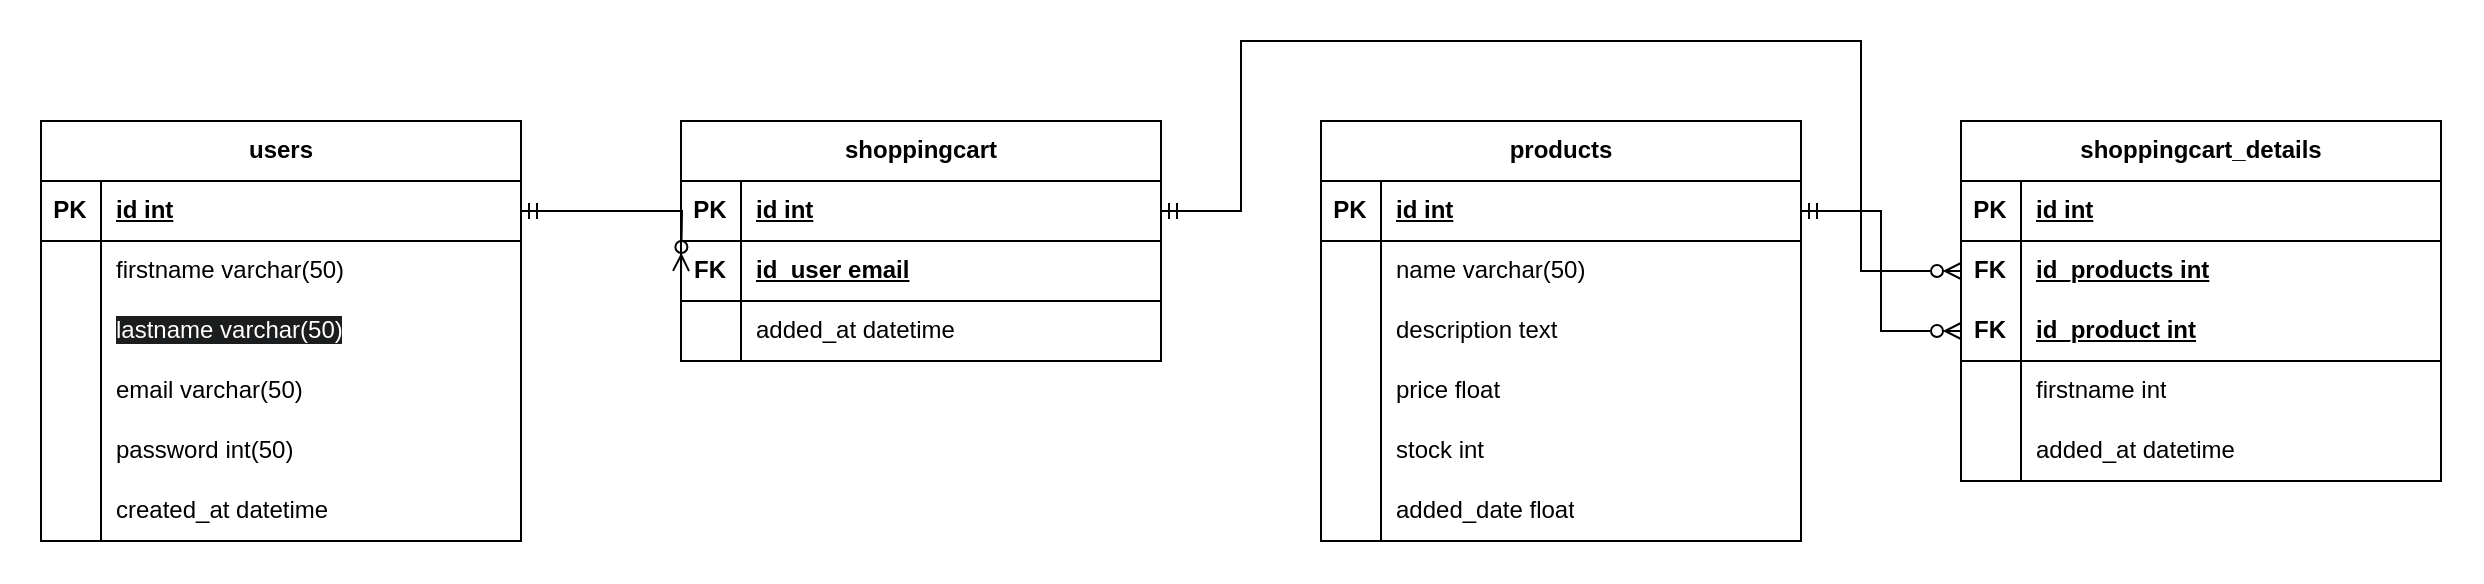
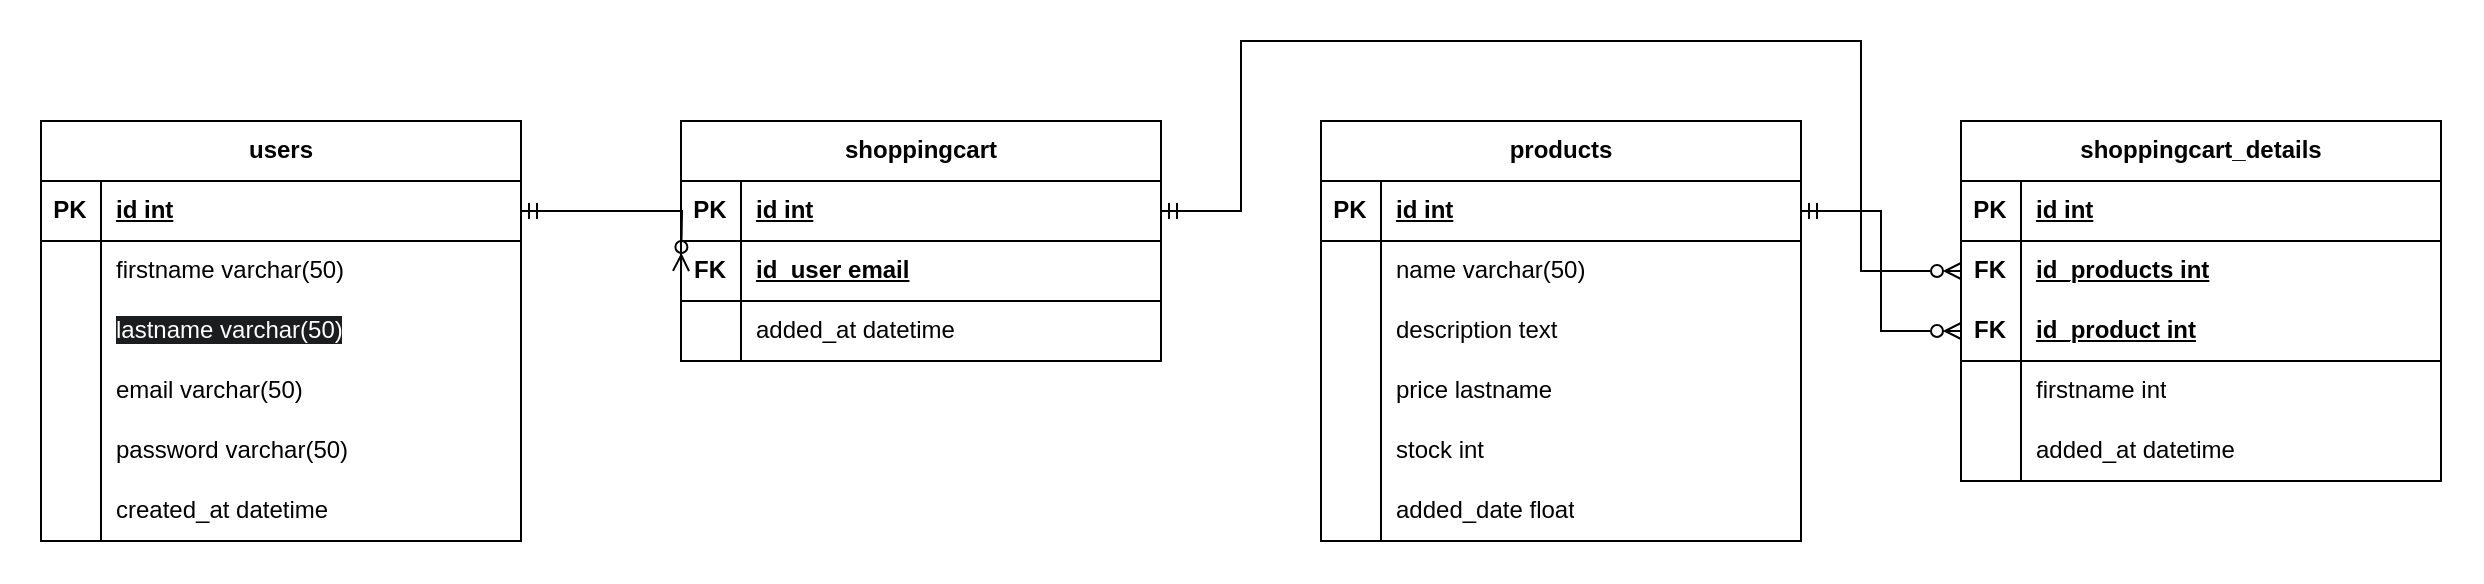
node "price float": label "price float" -> "price lastname"
node "password int(50)": label "password int(50)" -> "password varchar(50)"
